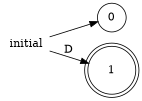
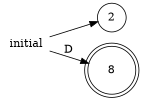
node "0": label "0" -> "2"
node "1": label "1" -> "8"
